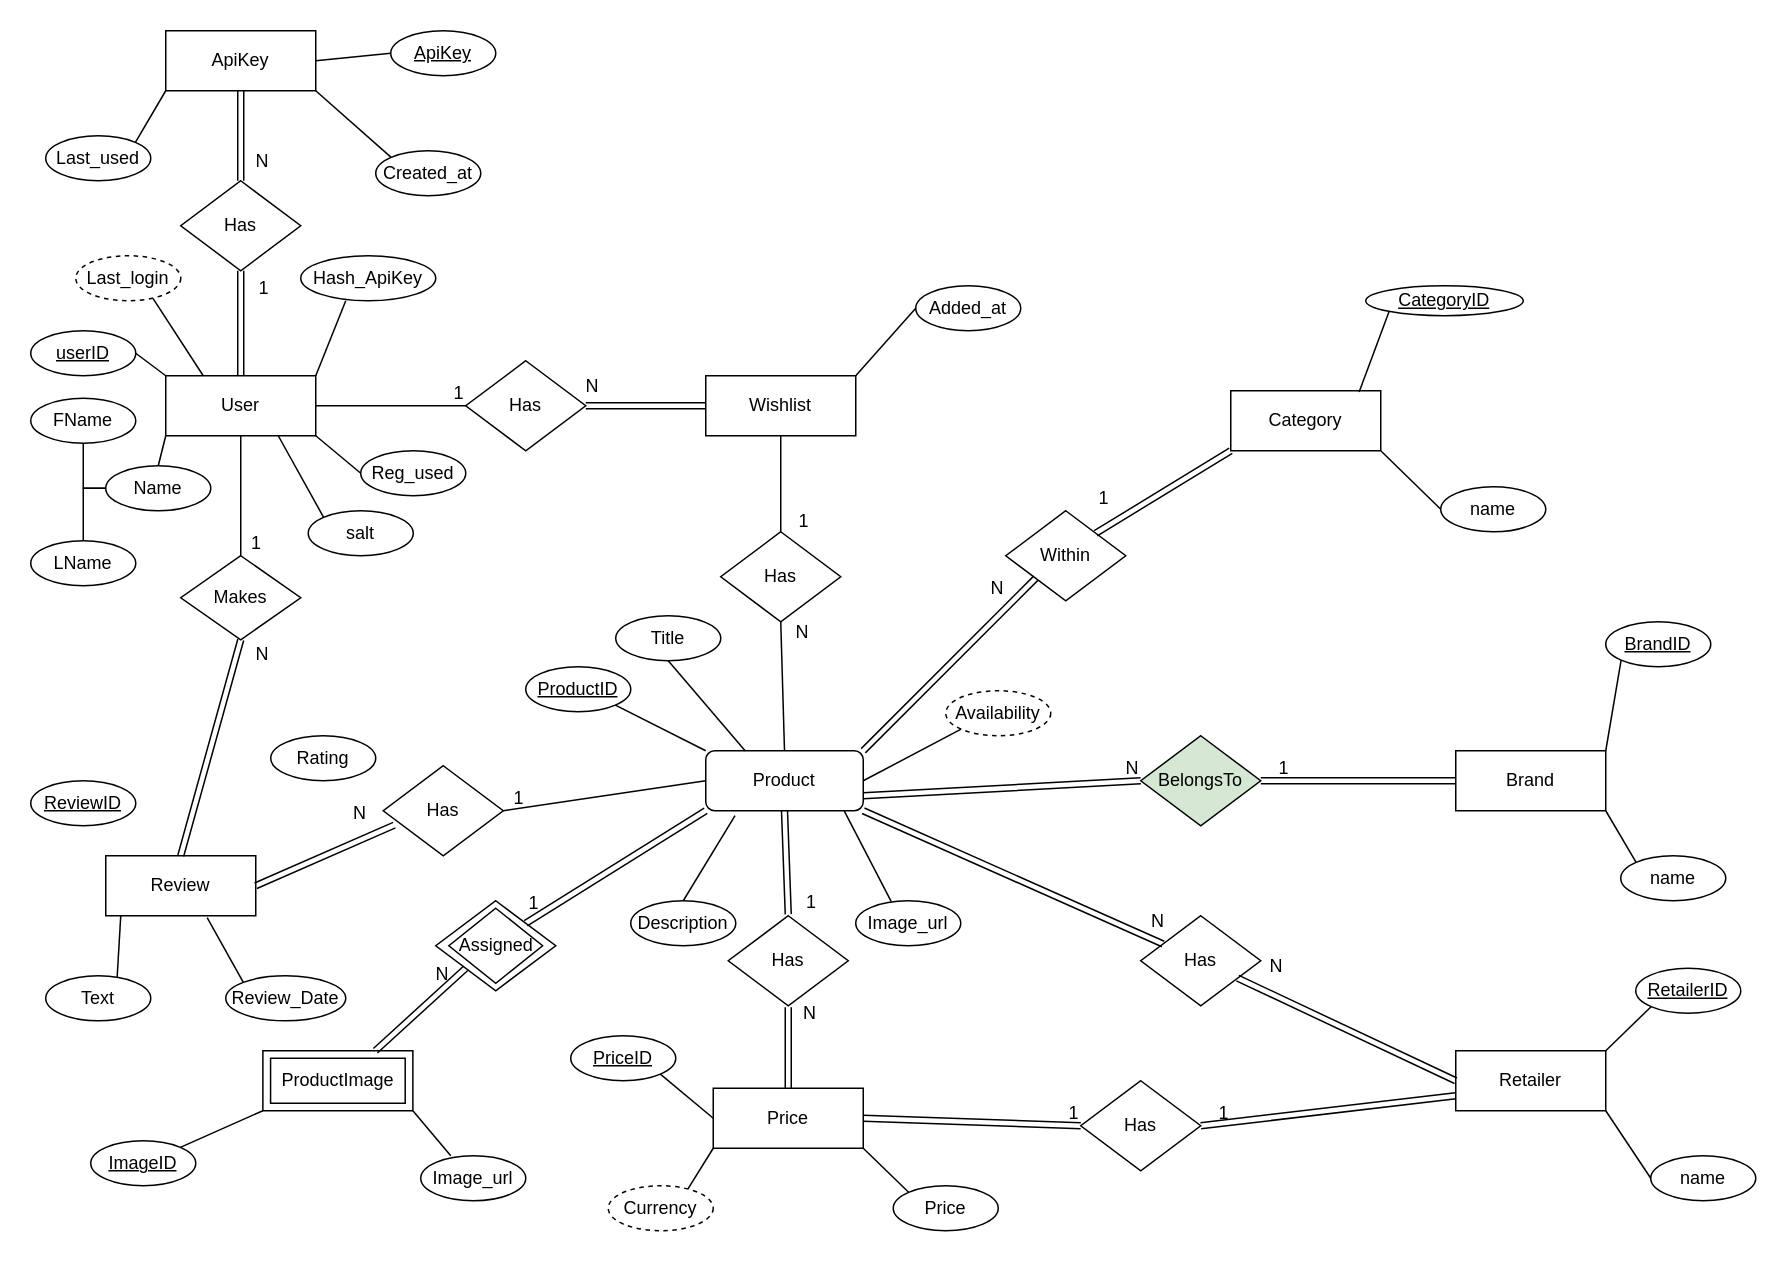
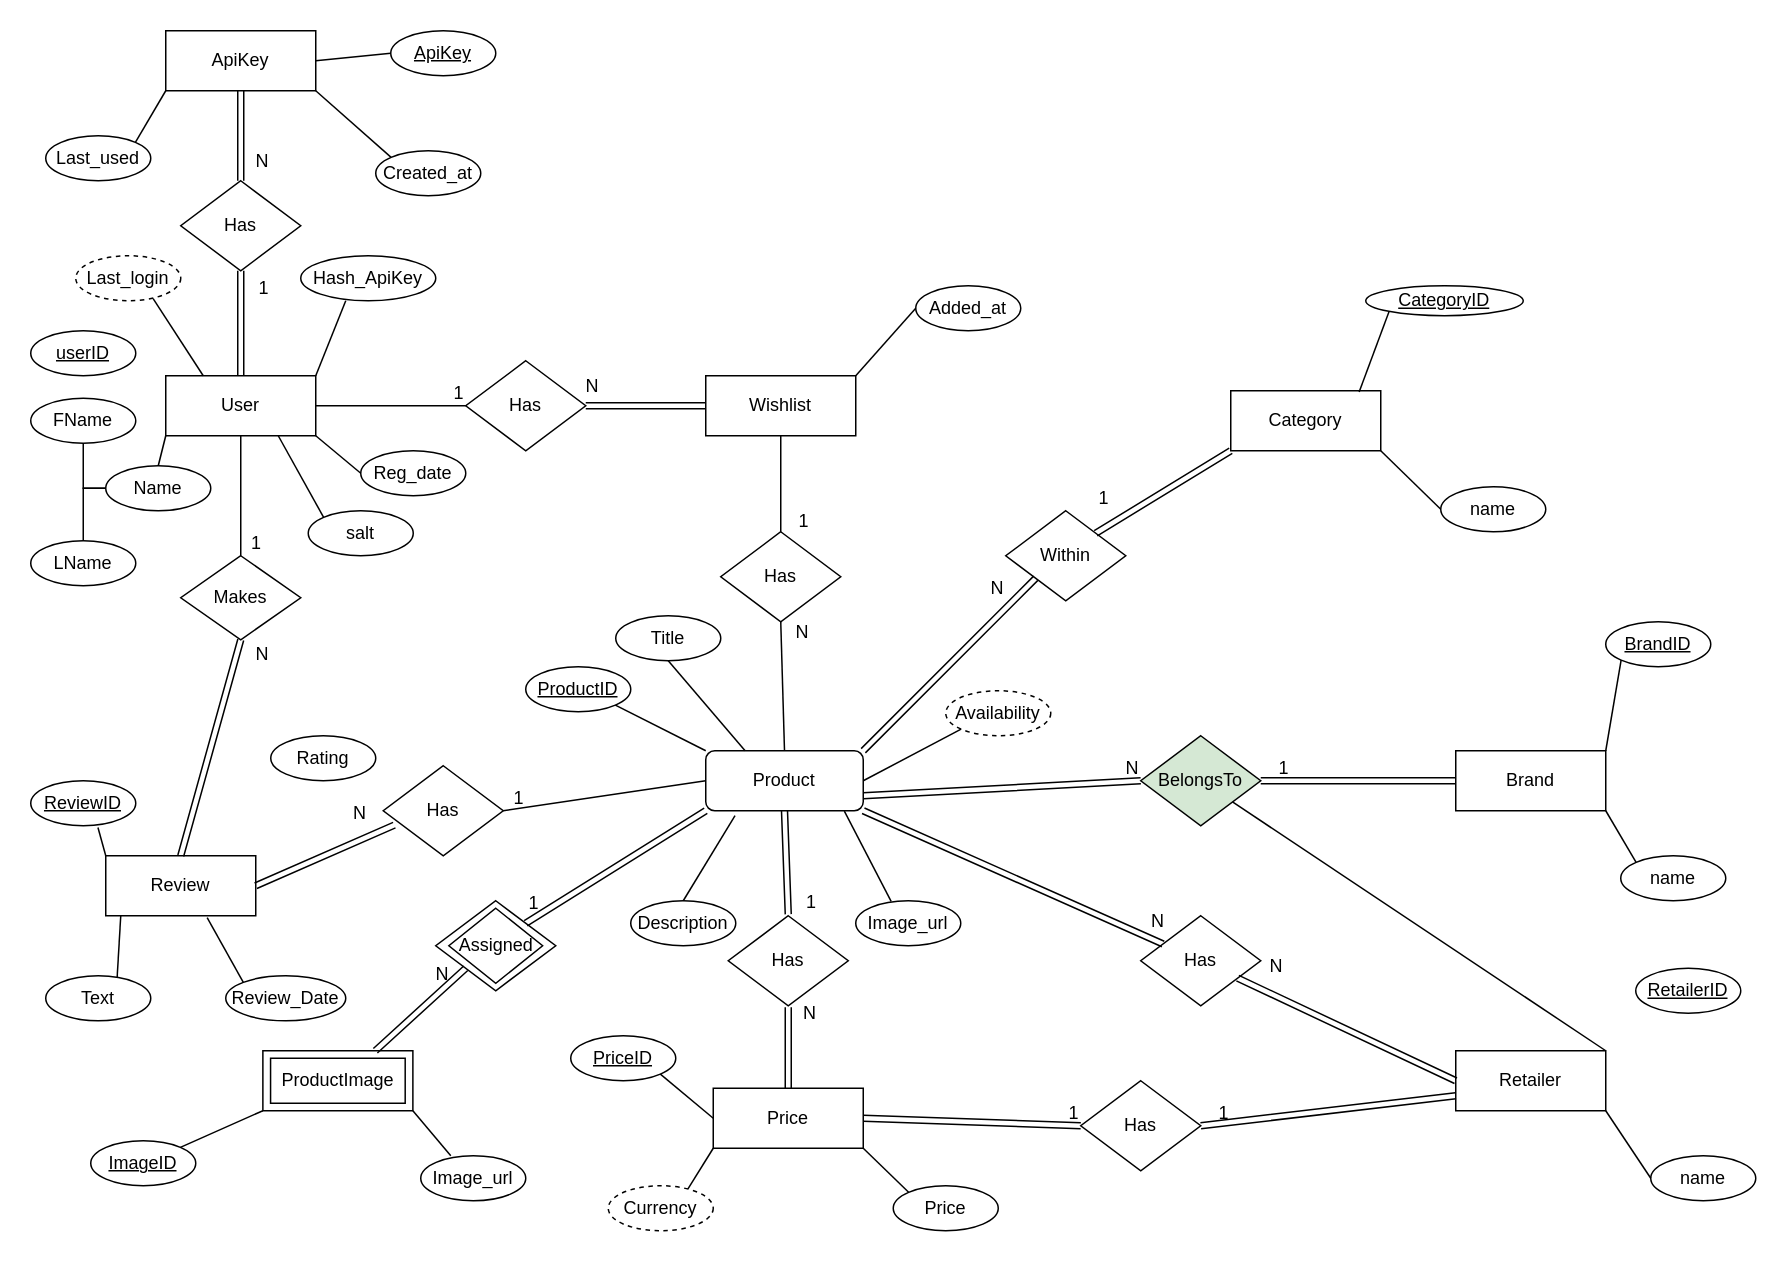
edge "userID" -- "User": removed
node "Reg_used": label "Reg_used" -> "Reg_date"
edge "ReviewID" -- "Review": added
edge "RetailerID" -- "Retailer": now "BelongsTo" -- "Retailer"
